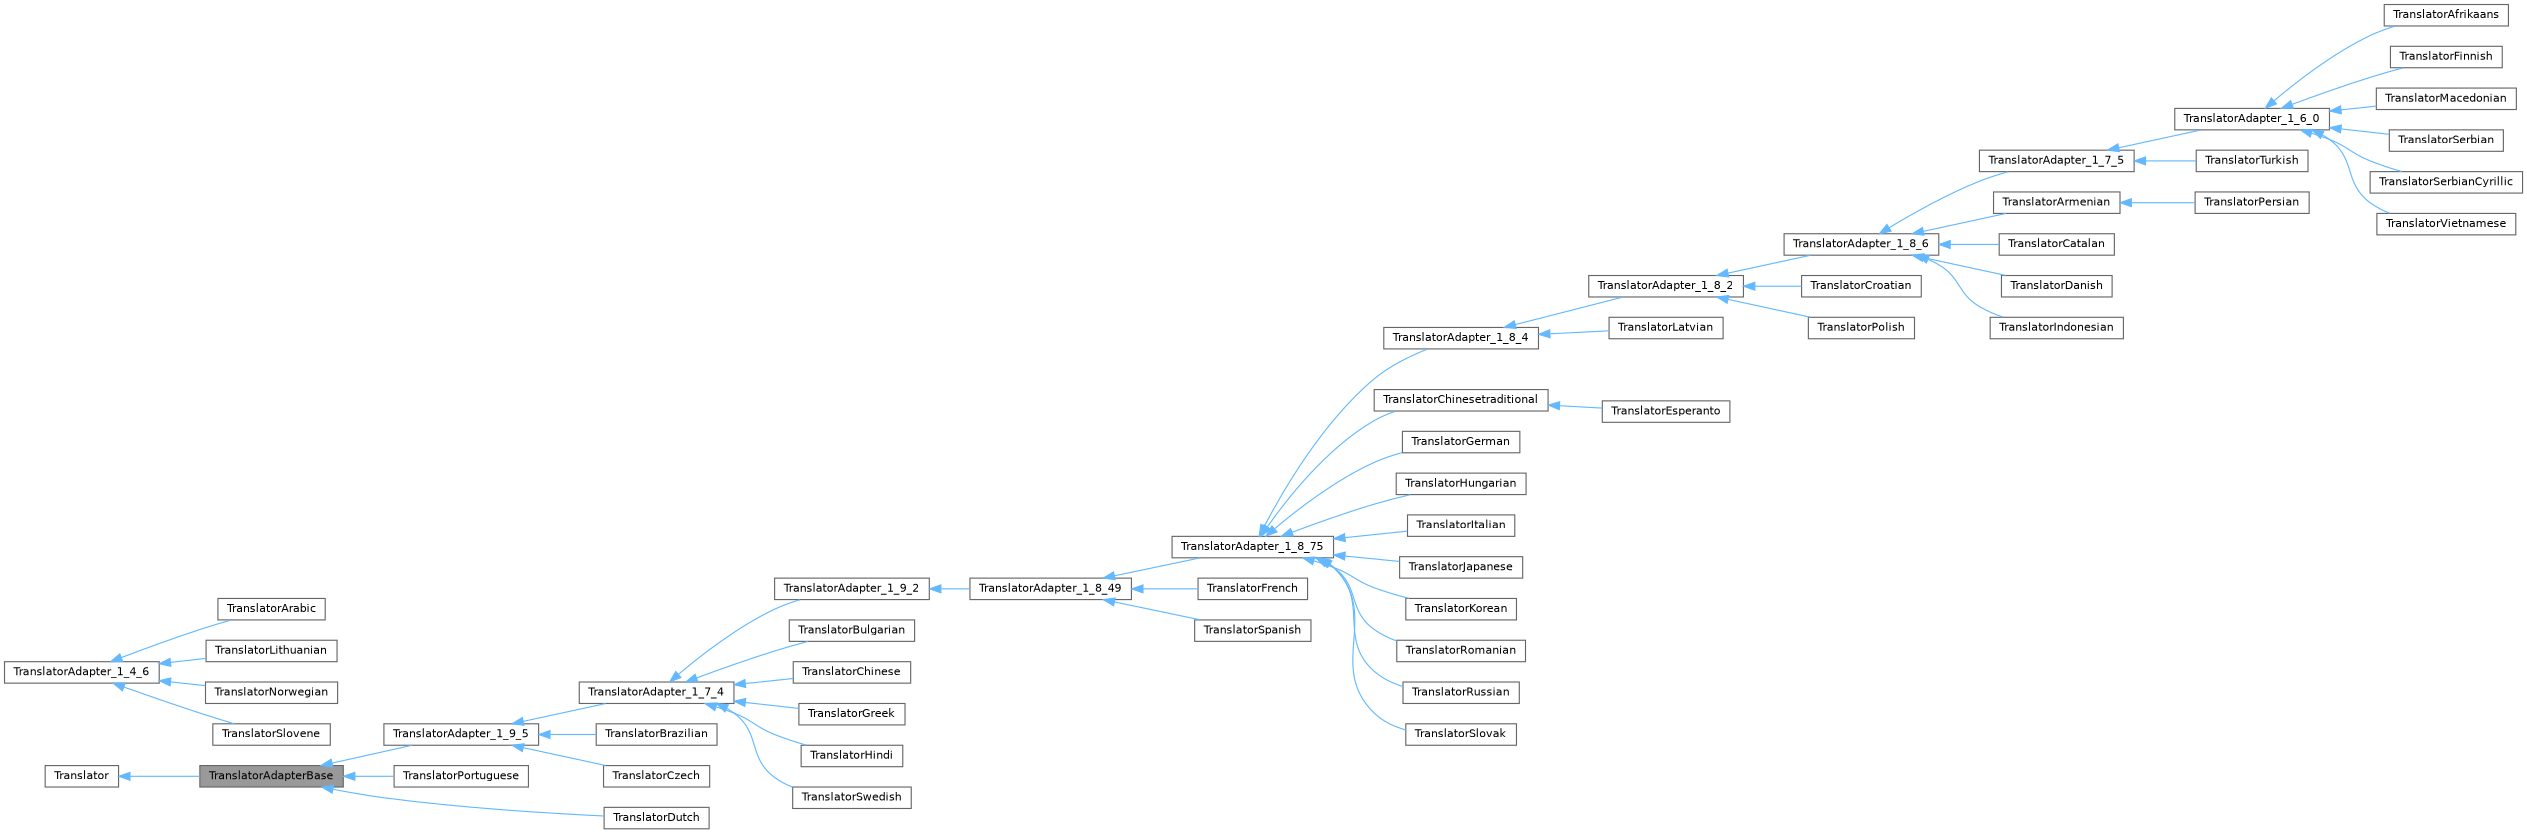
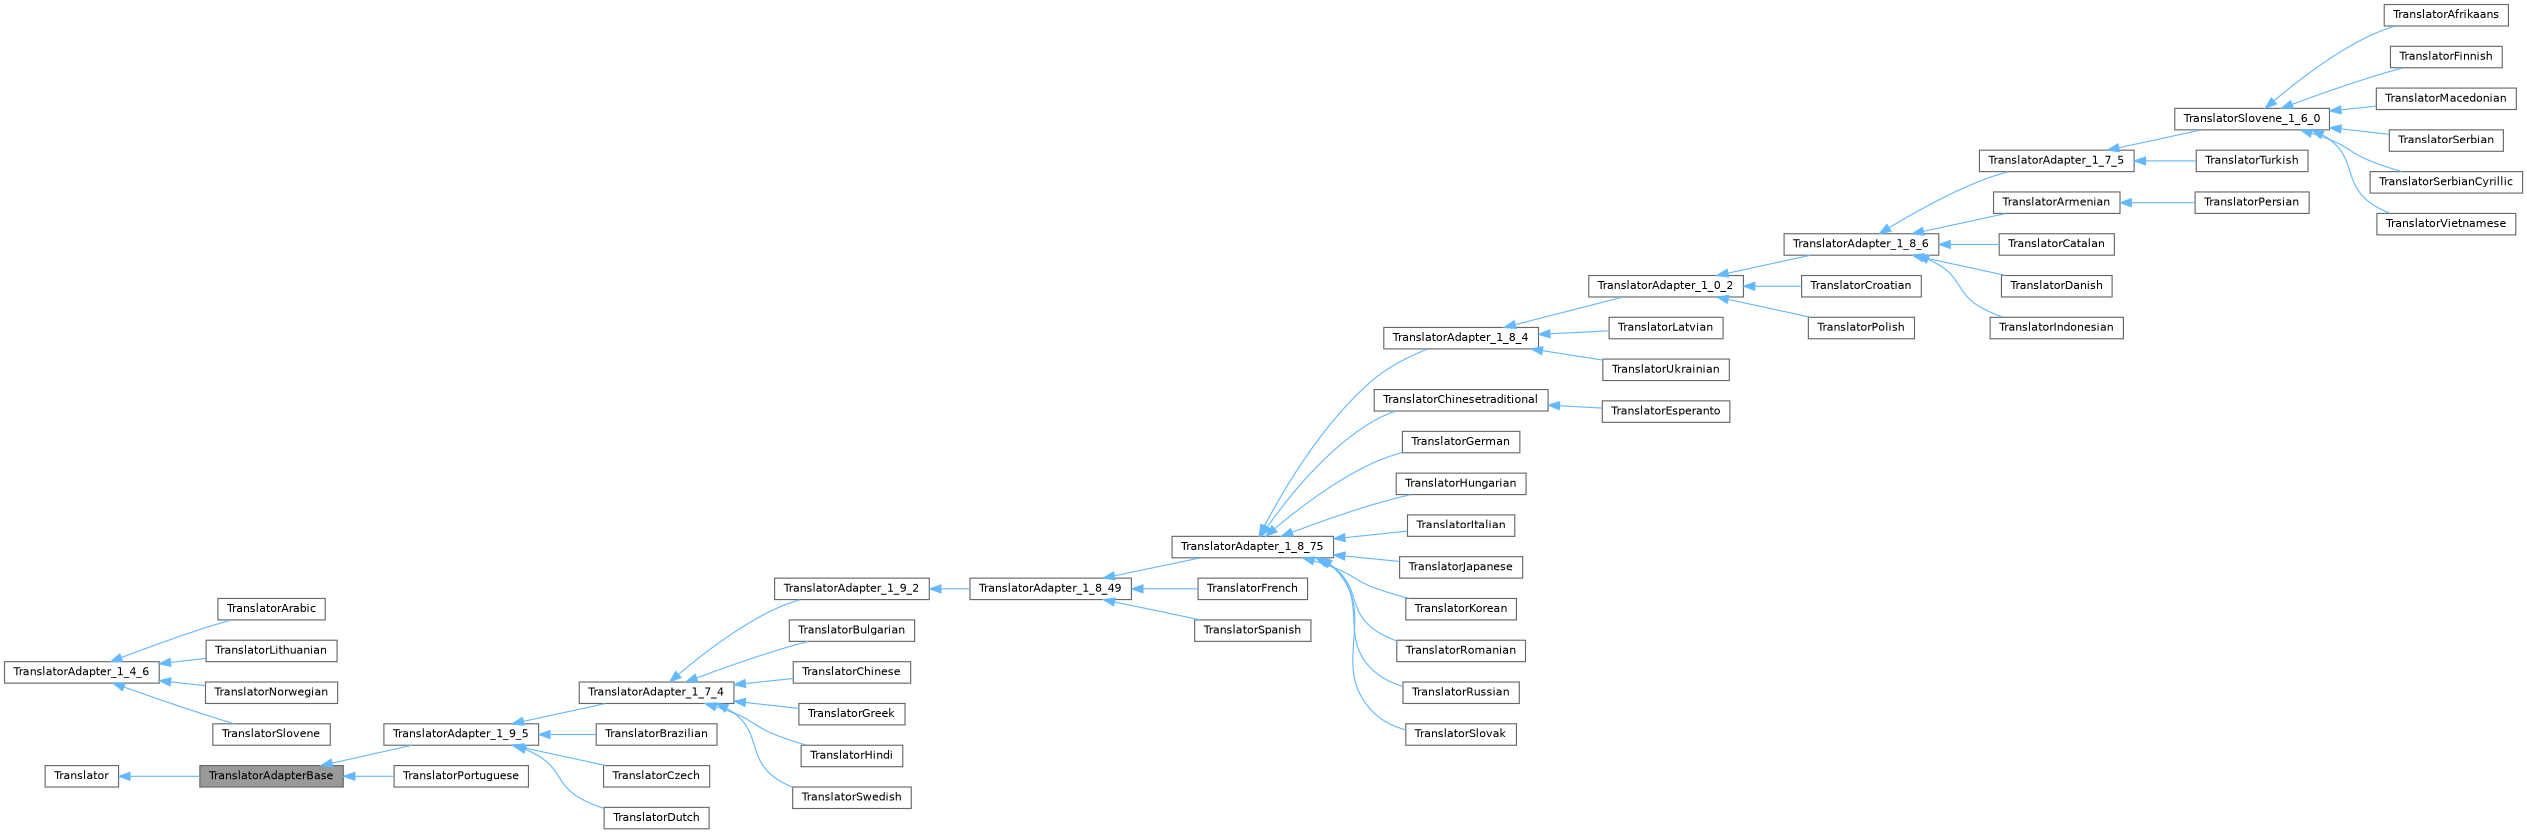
node "TranslatorAdapter_1_6_0": label "TranslatorAdapter_1_6_0" -> "TranslatorSlovene_1_6_0"
node "TranslatorAdapter_1_8_2": label "TranslatorAdapter_1_8_2" -> "TranslatorAdapter_1_0_2"
node "TranslatorUkrainian": added
edge "TranslatorDutch" -> "TranslatorAdapterBase": now "TranslatorDutch" -> "TranslatorAdapter_1_9_5"
